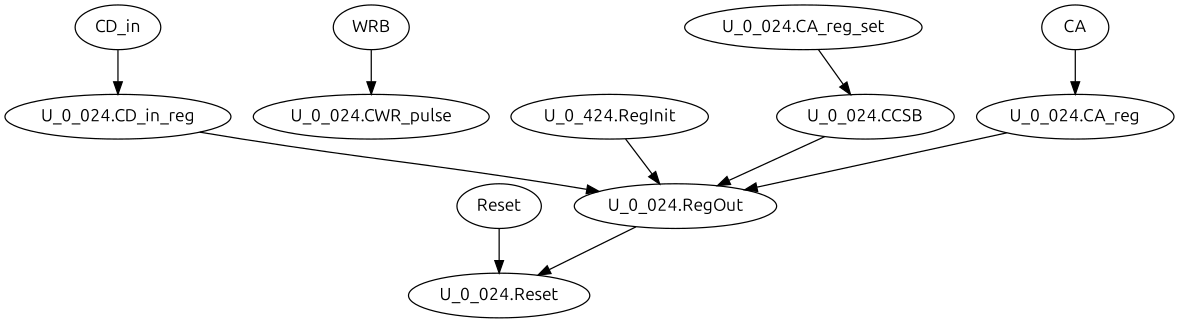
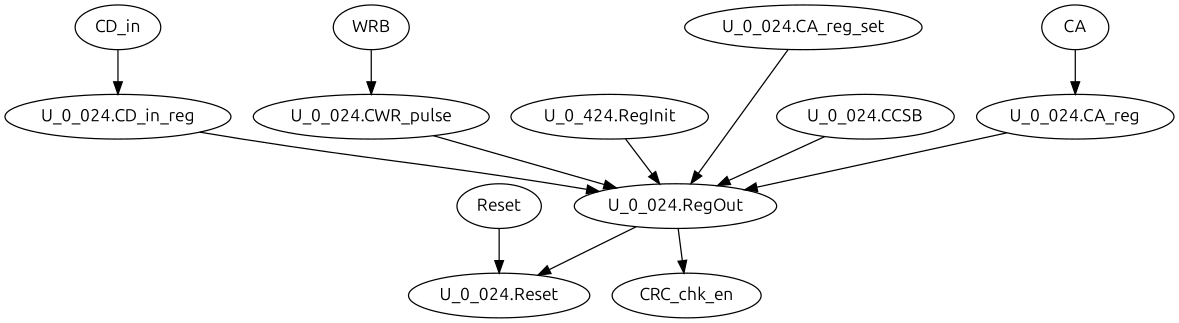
edge "U_0_024.CA_reg_set" -> "U_0_024.CCSB": now "U_0_024.CA_reg_set" -> "U_0_024.RegOut"
edge "U_0_024.CWR_pulse" -> "U_0_024.RegOut": added
node "CRC_chk_en": added
